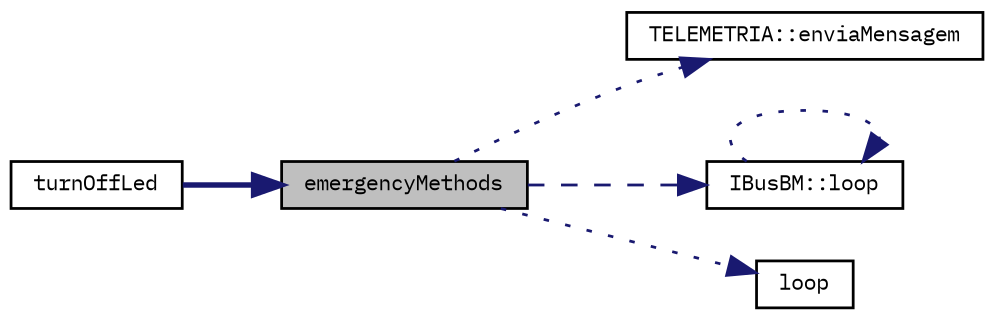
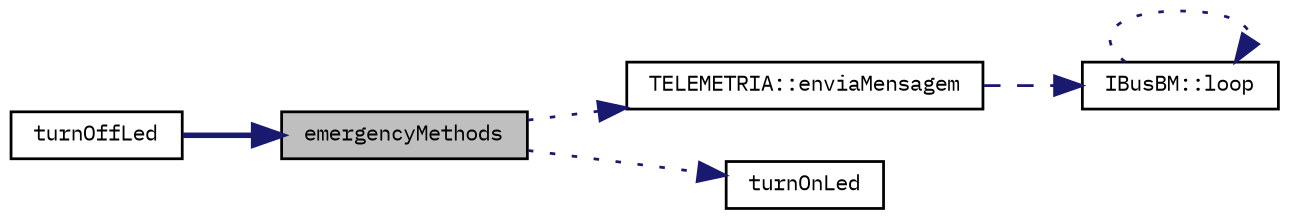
edge "emergencyMethods" -> "IBusBM::loop": now "TELEMETRIA::enviaMensagem" -> "IBusBM::loop"
node "loop": label "loop" -> "turnOnLed"
